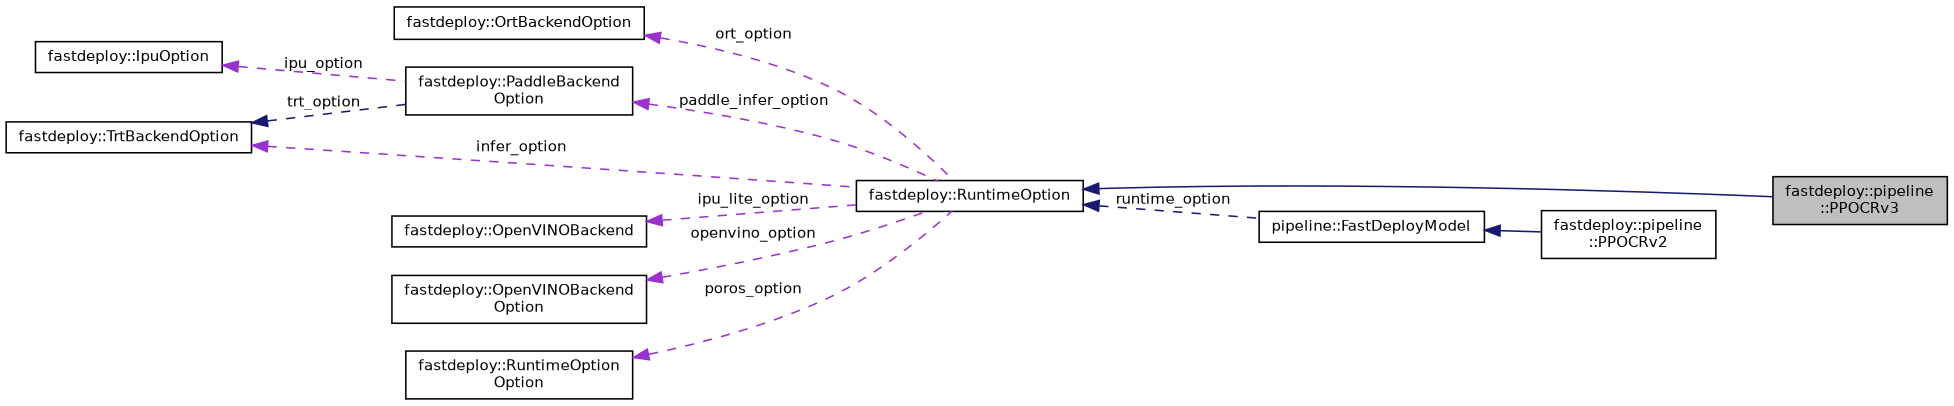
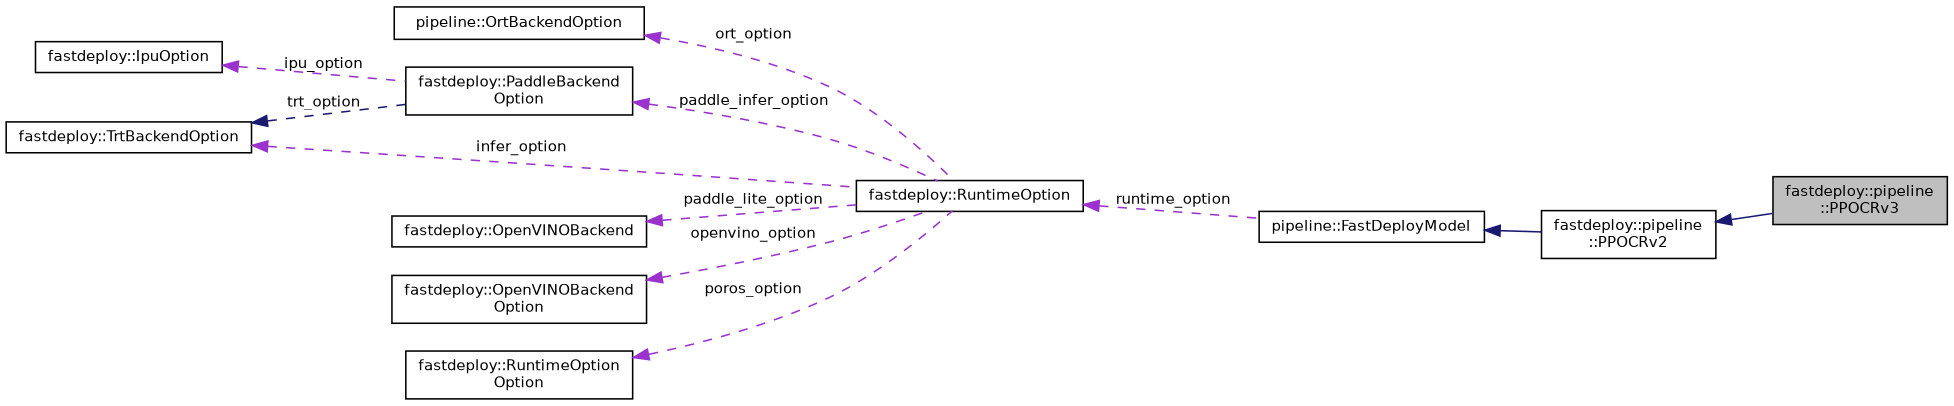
node "fastdeploy::OrtBackendOption": label "fastdeploy::OrtBackendOption" -> "pipeline::OrtBackendOption"
edge "fastdeploy::pipeline ::PPOCRv3" -> "fastdeploy::RuntimeOption": now "fastdeploy::pipeline ::PPOCRv3" -> "fastdeploy::pipeline ::PPOCRv2"
edge "fastdeploy::RuntimeOption" -> "fastdeploy::OpenVINOBackend": label " ipu_lite_option" -> " paddle_lite_option"
edge "pipeline::FastDeployModel" -> "fastdeploy::RuntimeOption": color midnightblue -> darkorchid3
